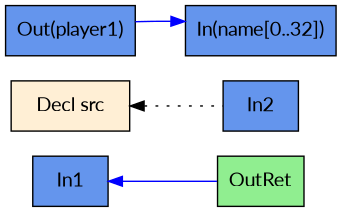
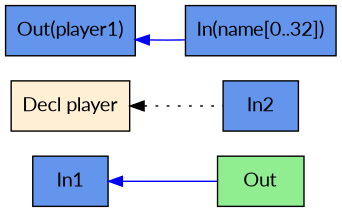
edge "Out(player1)" -> "In(name[0..32])": reversed
node "Decl src": label "Decl src" -> "Decl player"
node "OutRet": label "OutRet" -> "Out"
